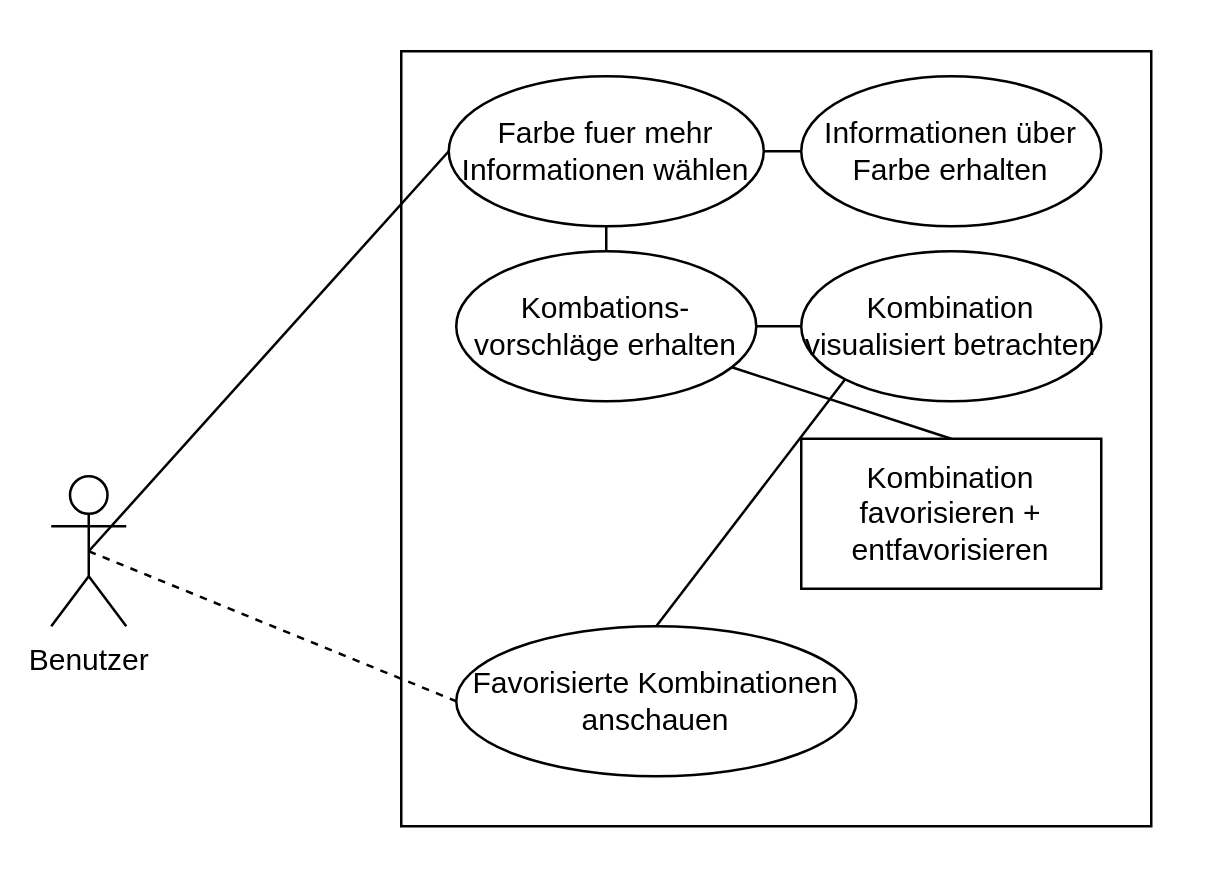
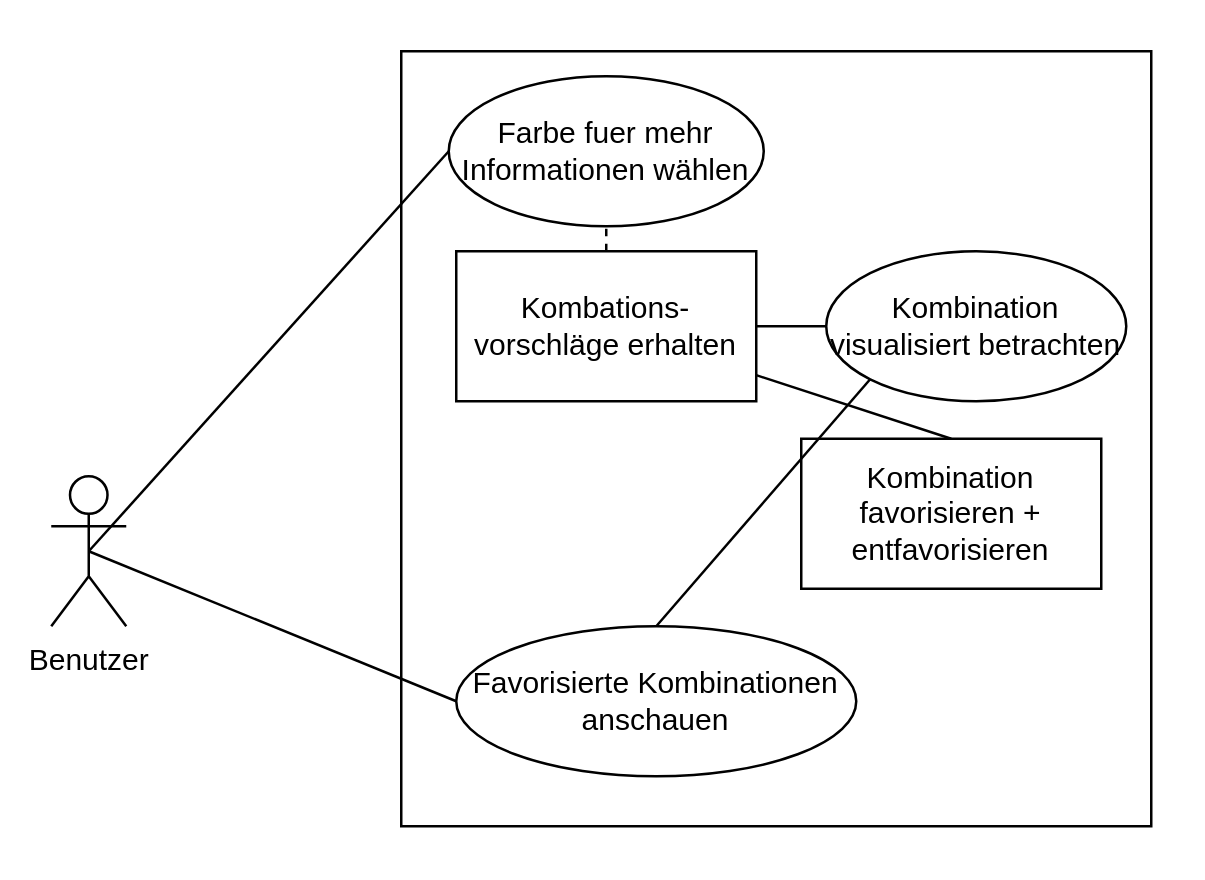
edge "Farbe fuer mehr Informationen wählen" -- "Informationen über Farbe erhalten": removed
node "Informationen über Farbe erhalten": removed
edge "Farbe fuer mehr Informationen wählen" -- "Kombations- vorschläge erhalten": style solid -> dashed
node "Kombations- vorschläge erhalten": shape ellipse -> rectangle
node "Kombination visualisiert betrachten": moved (951, 326) -> (976, 326)
edge "Benutzer" -- "Favorisierte Kombinationen anschauen": style dashed -> solid
